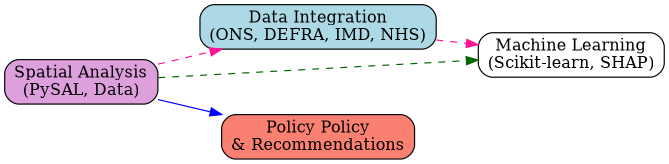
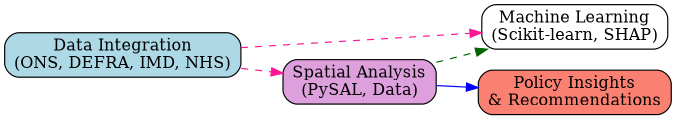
edge "Spatial Analysis (PySAL, Data)" -> "Data Integration (ONS, DEFRA, IMD, NHS)": reversed
node "Policy Policy & Recommendations": label "Policy Policy & Recommendations" -> "Policy Insights & Recommendations"
